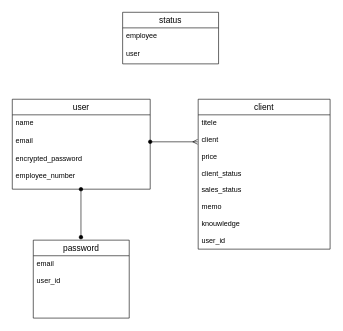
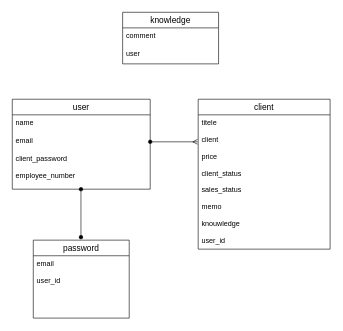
node "status": label "status" -> "knowledge"
node "employee": label "employee" -> "comment"
node "encrypted_password employee_number": label "encrypted_password employee_number" -> "client_password employee_number"
